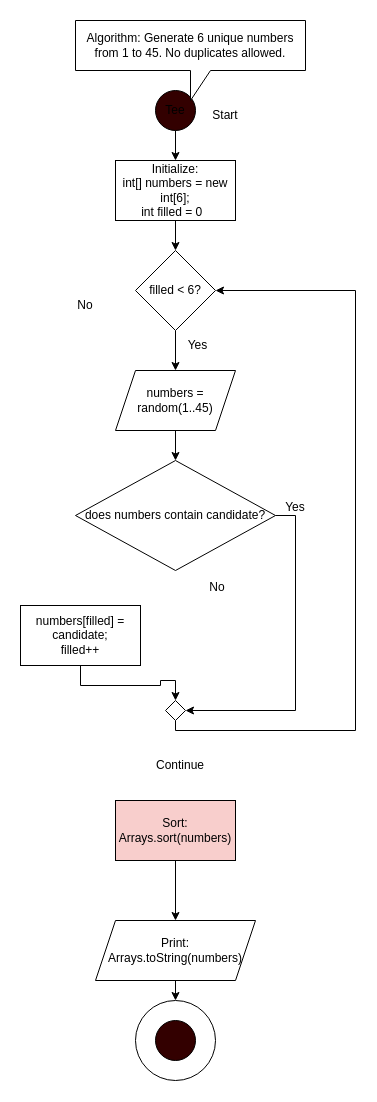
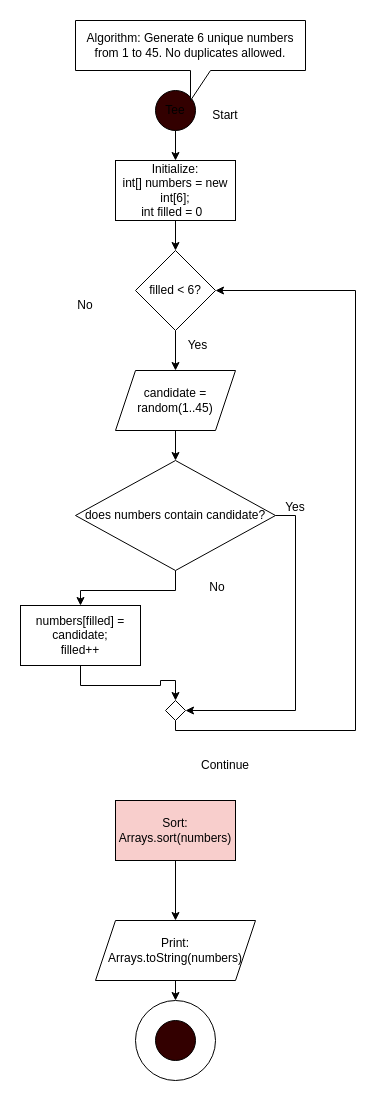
node "numbers = random(1..45)": label "numbers = random(1..45)" -> "candidate = random(1..45)"
edge "does numbers contain candidate?" -> "numbers[filled] = candidate; filled++": added
node "Continue": moved (181, 766) -> (226, 766)
